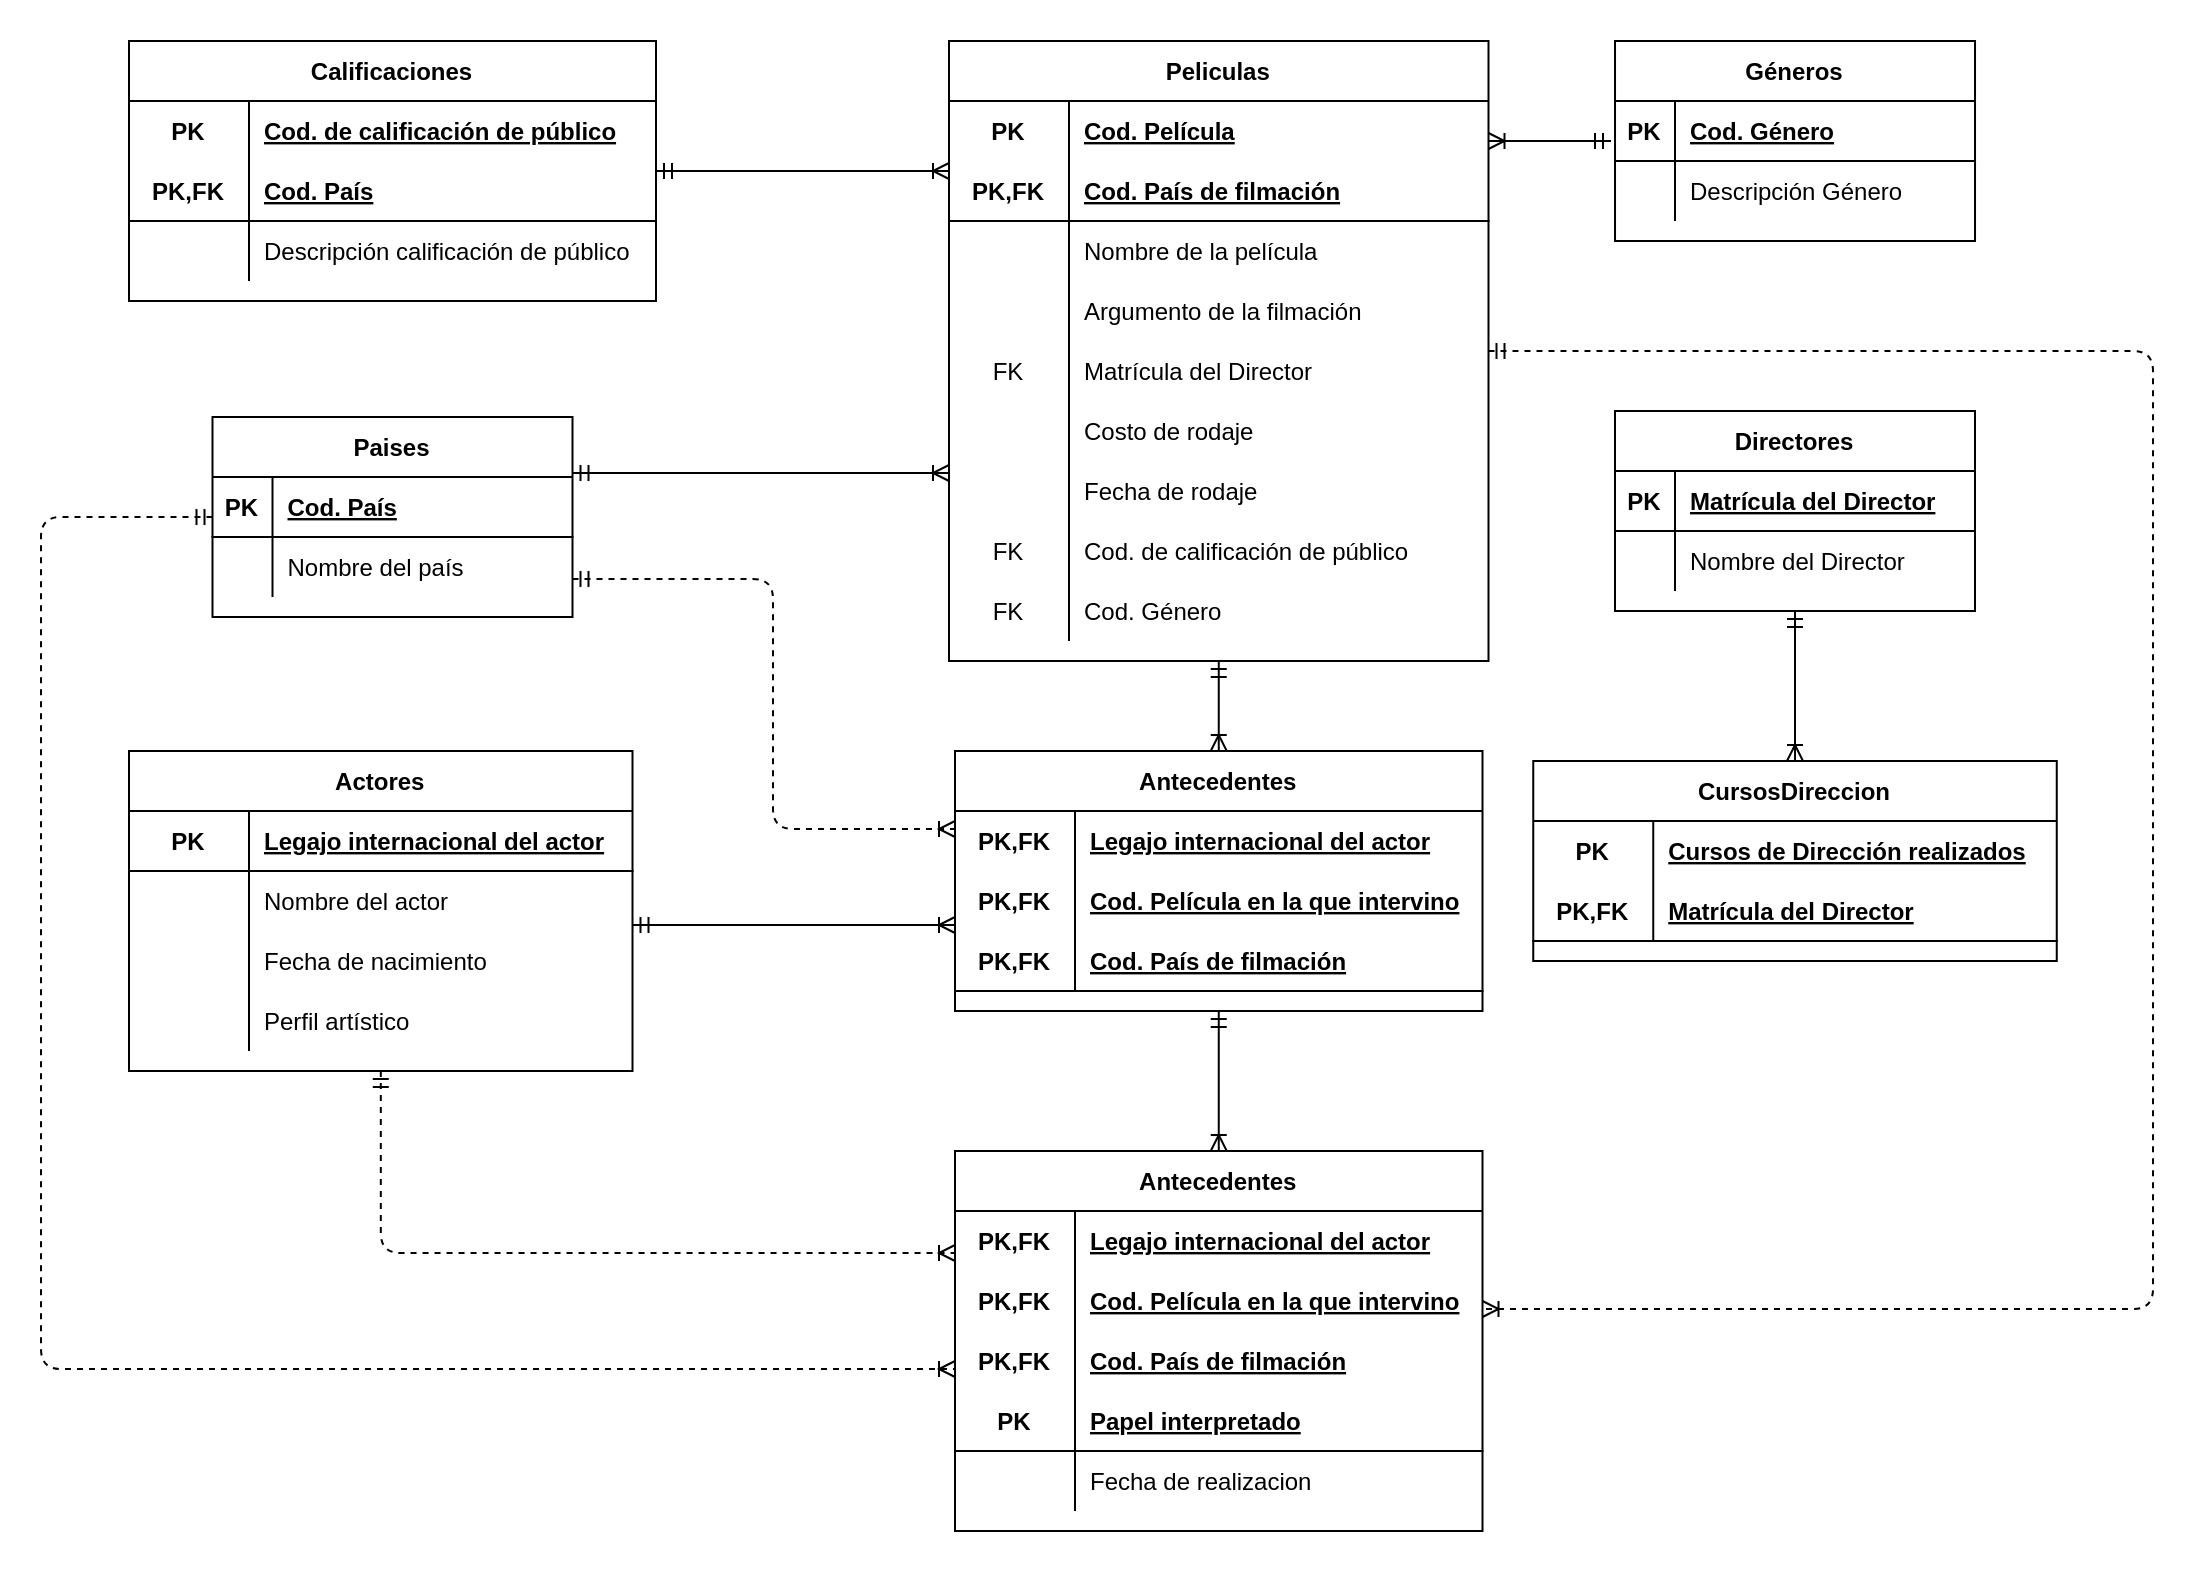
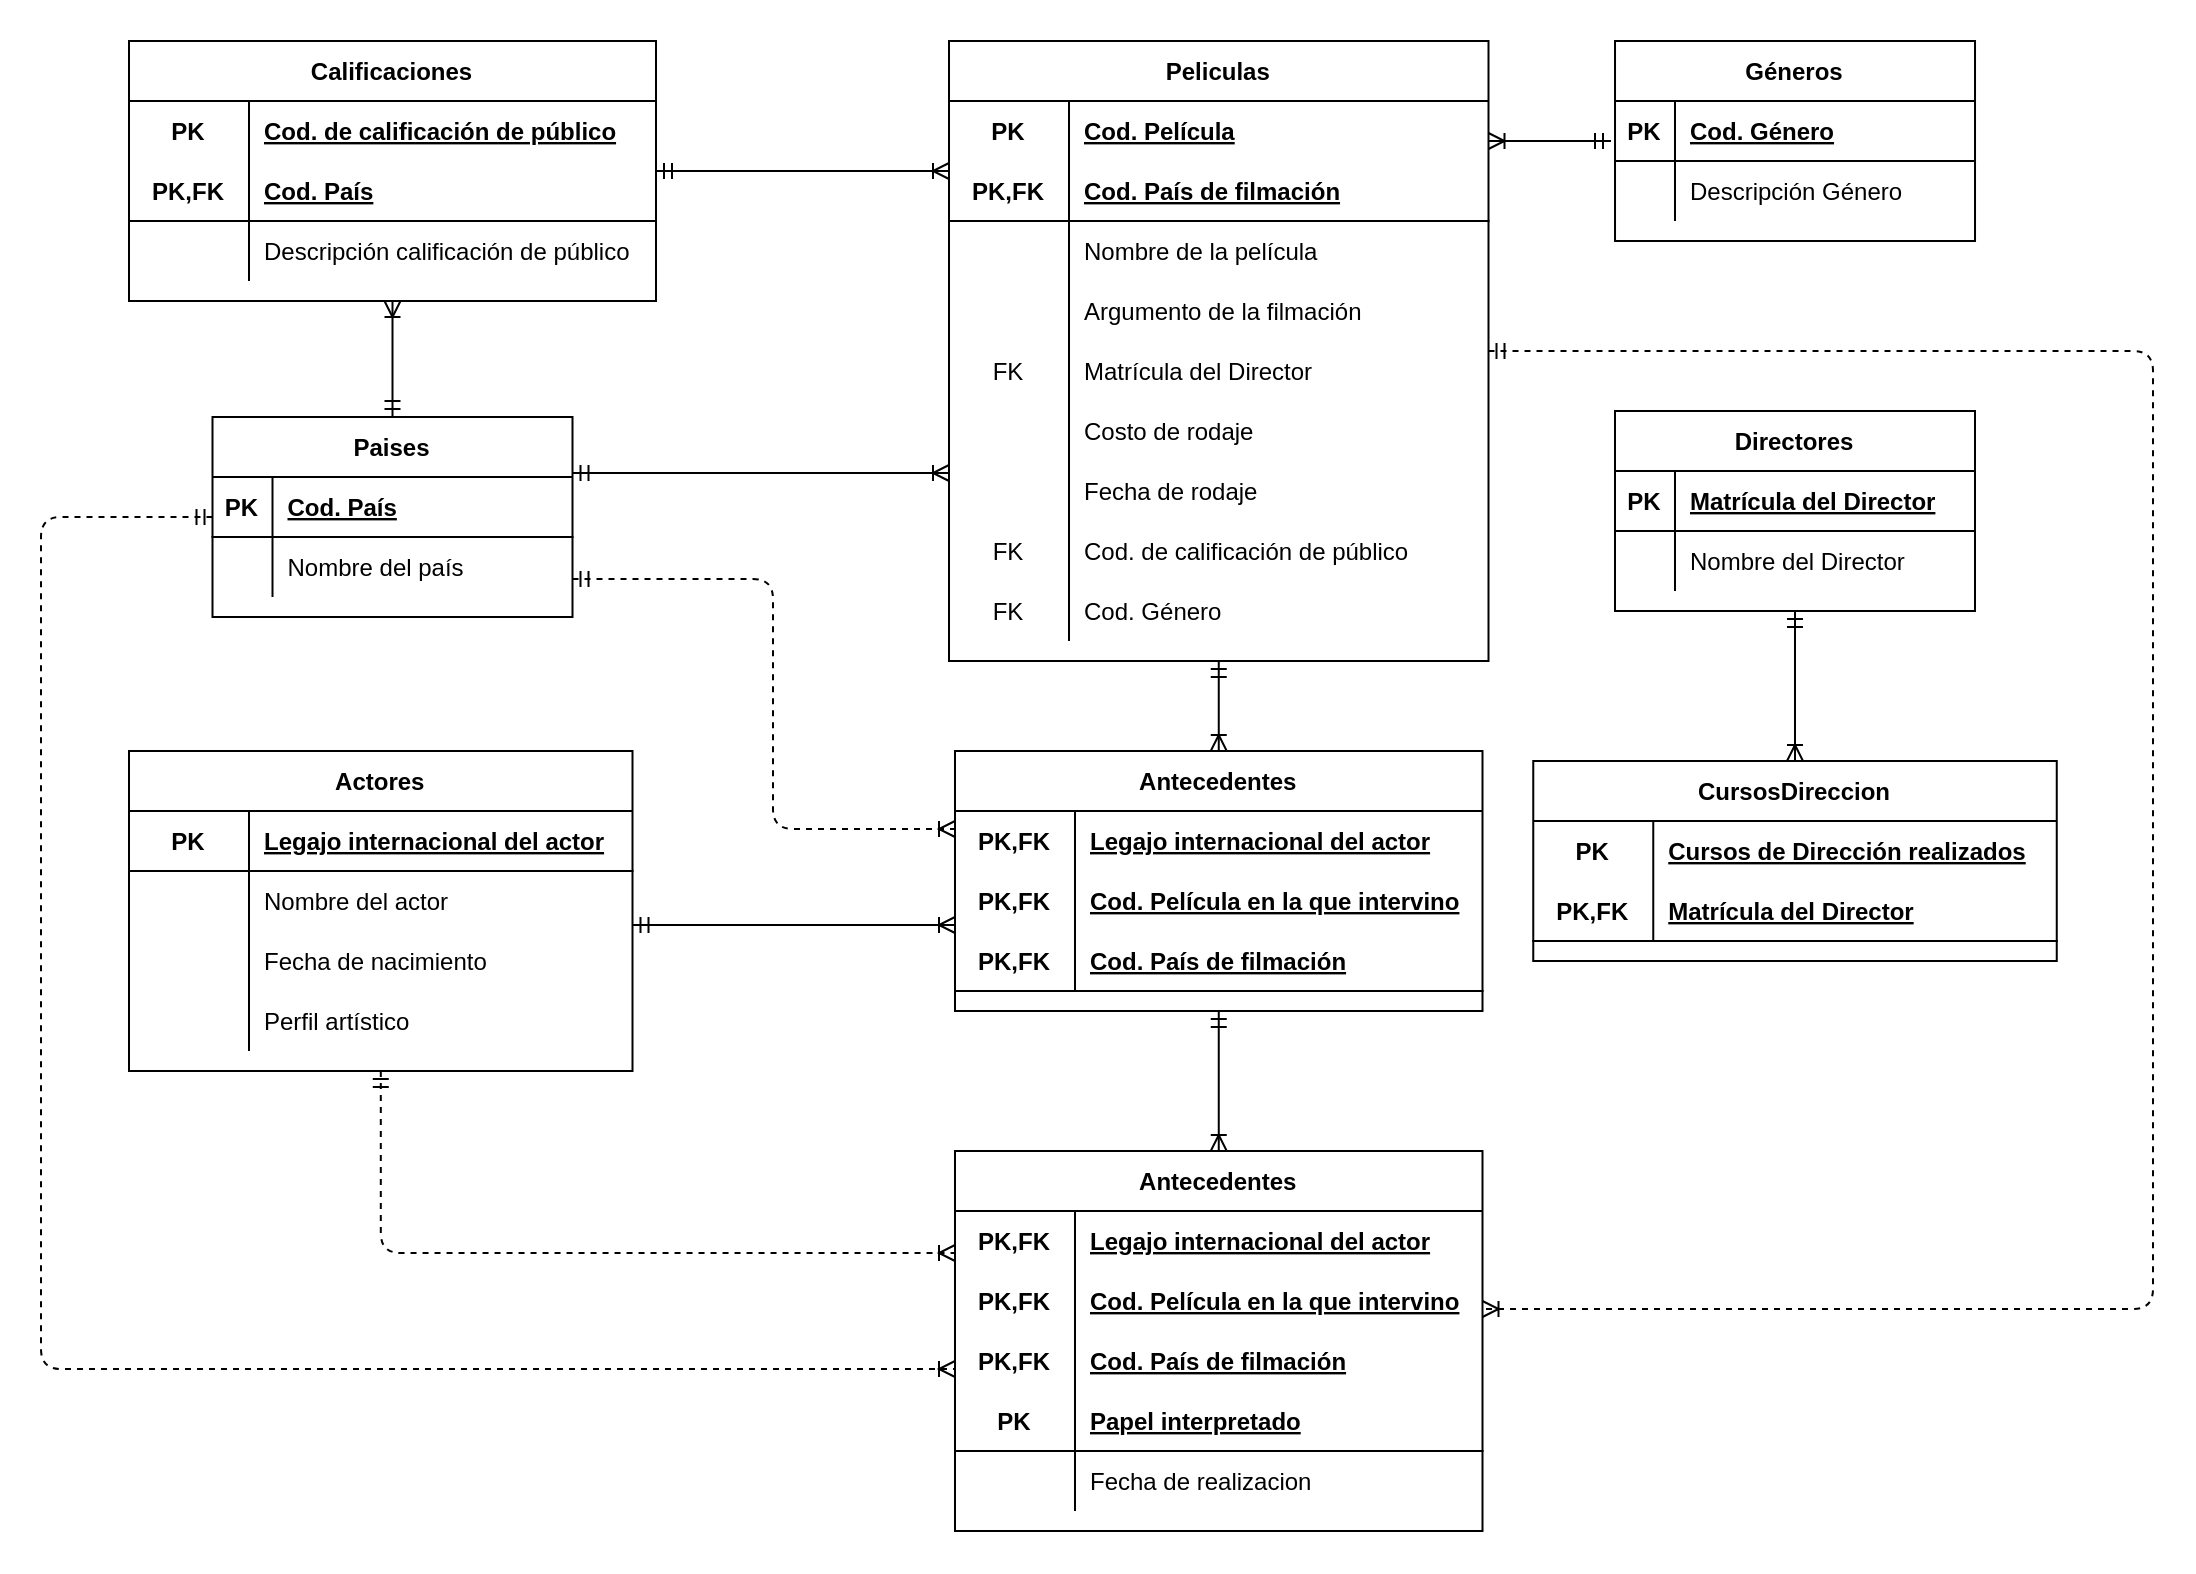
edge "Calificaciones" -- "Paises": added
